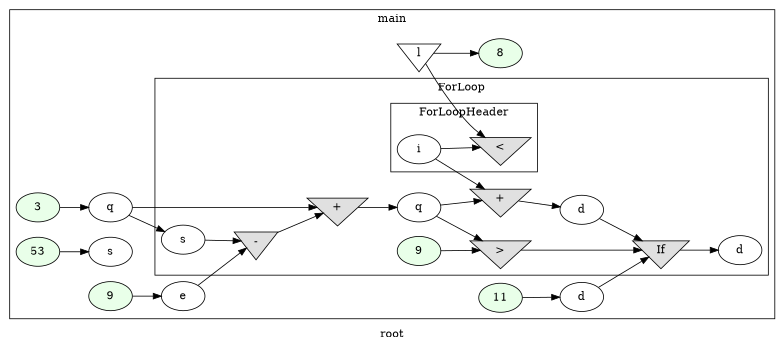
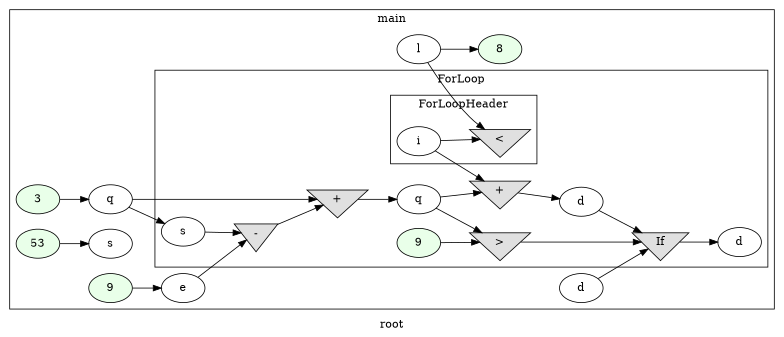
node "l": shape invtriangle -> ellipse
node "11": removed
